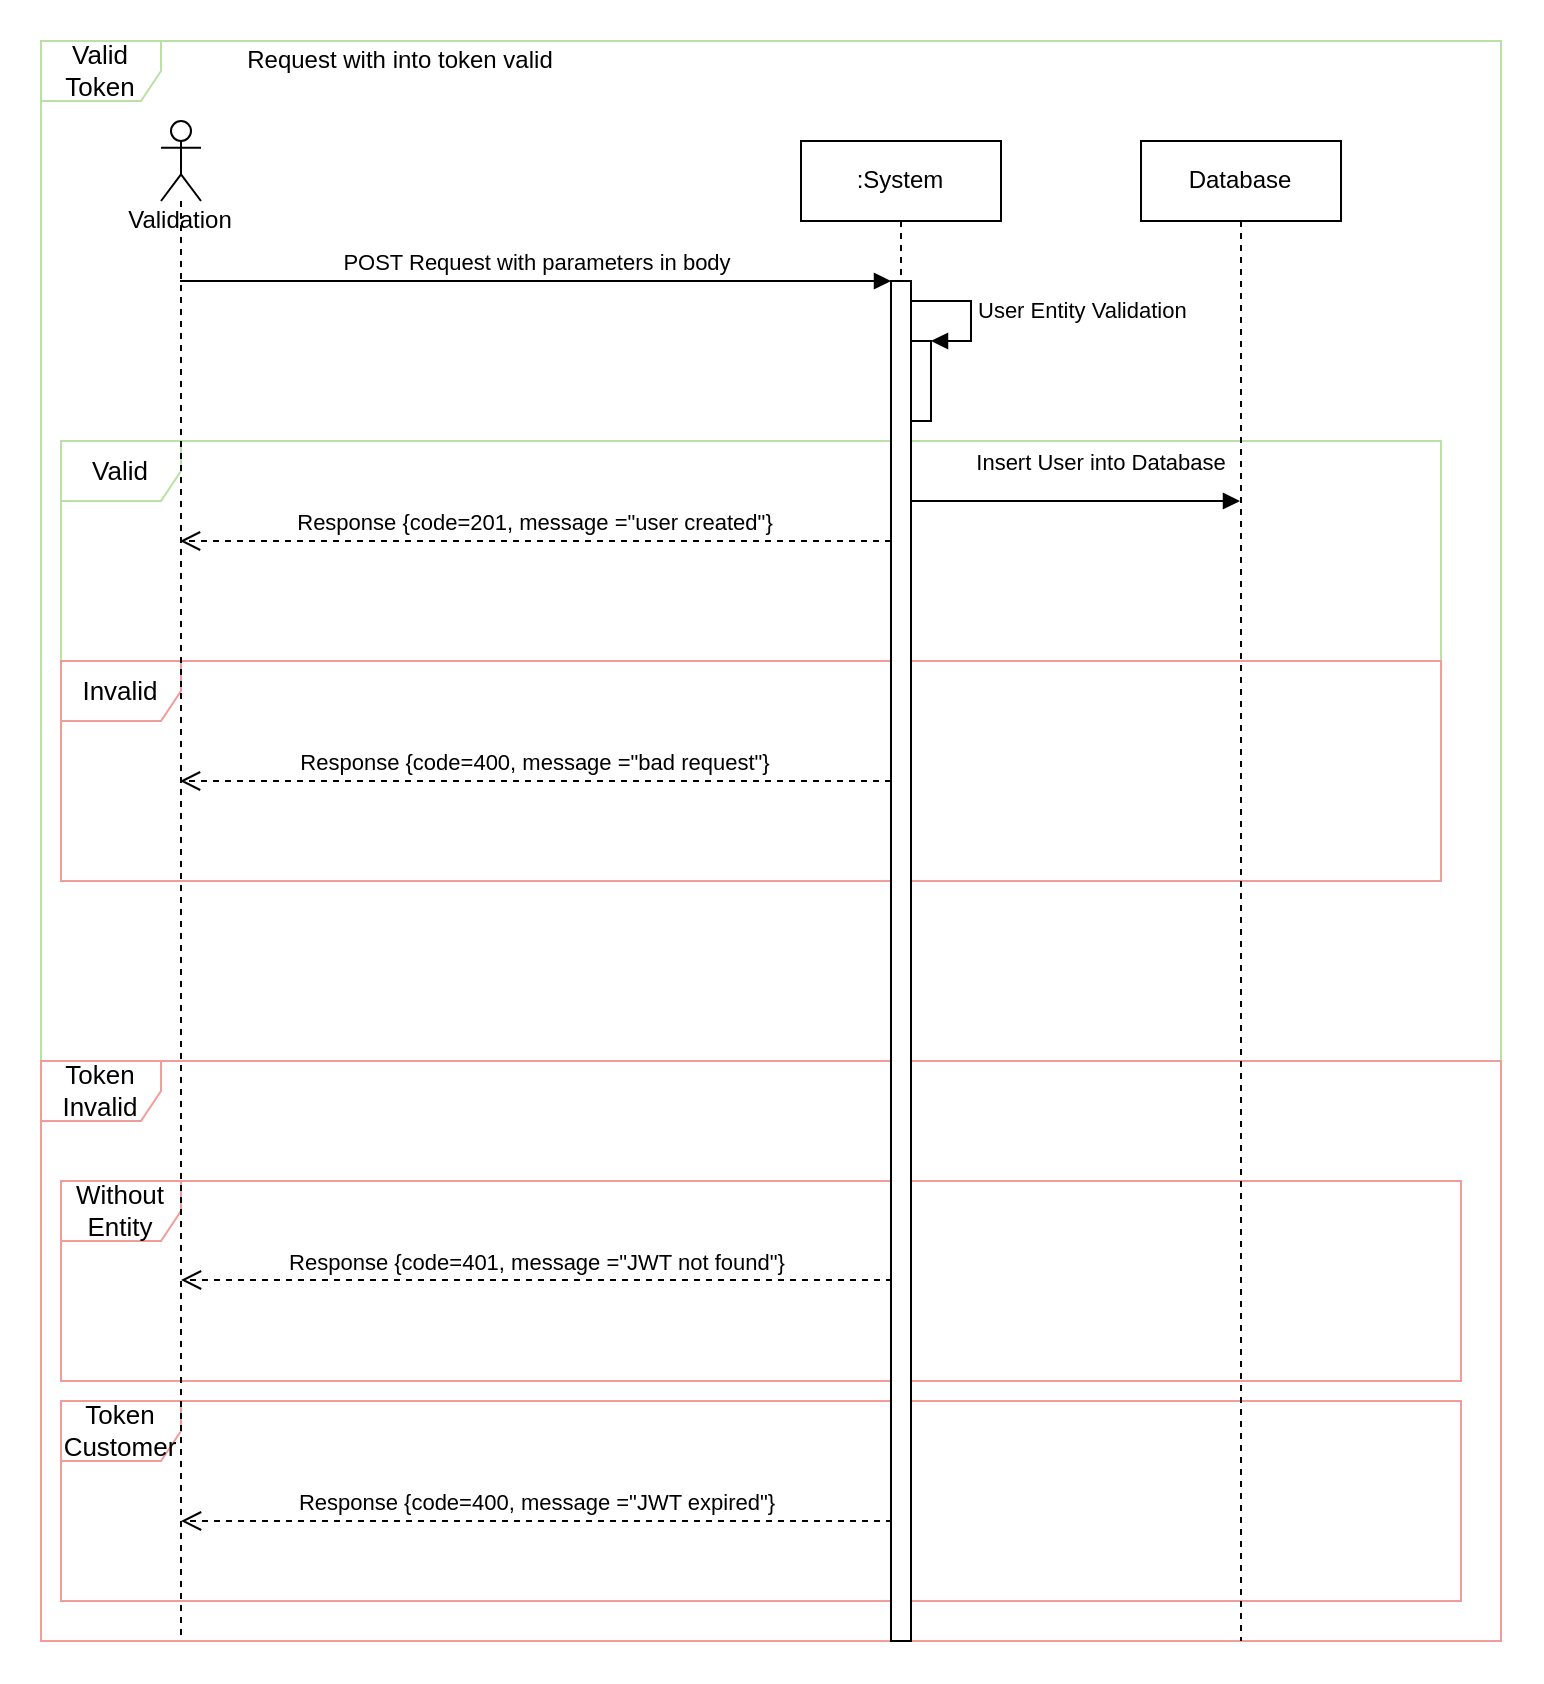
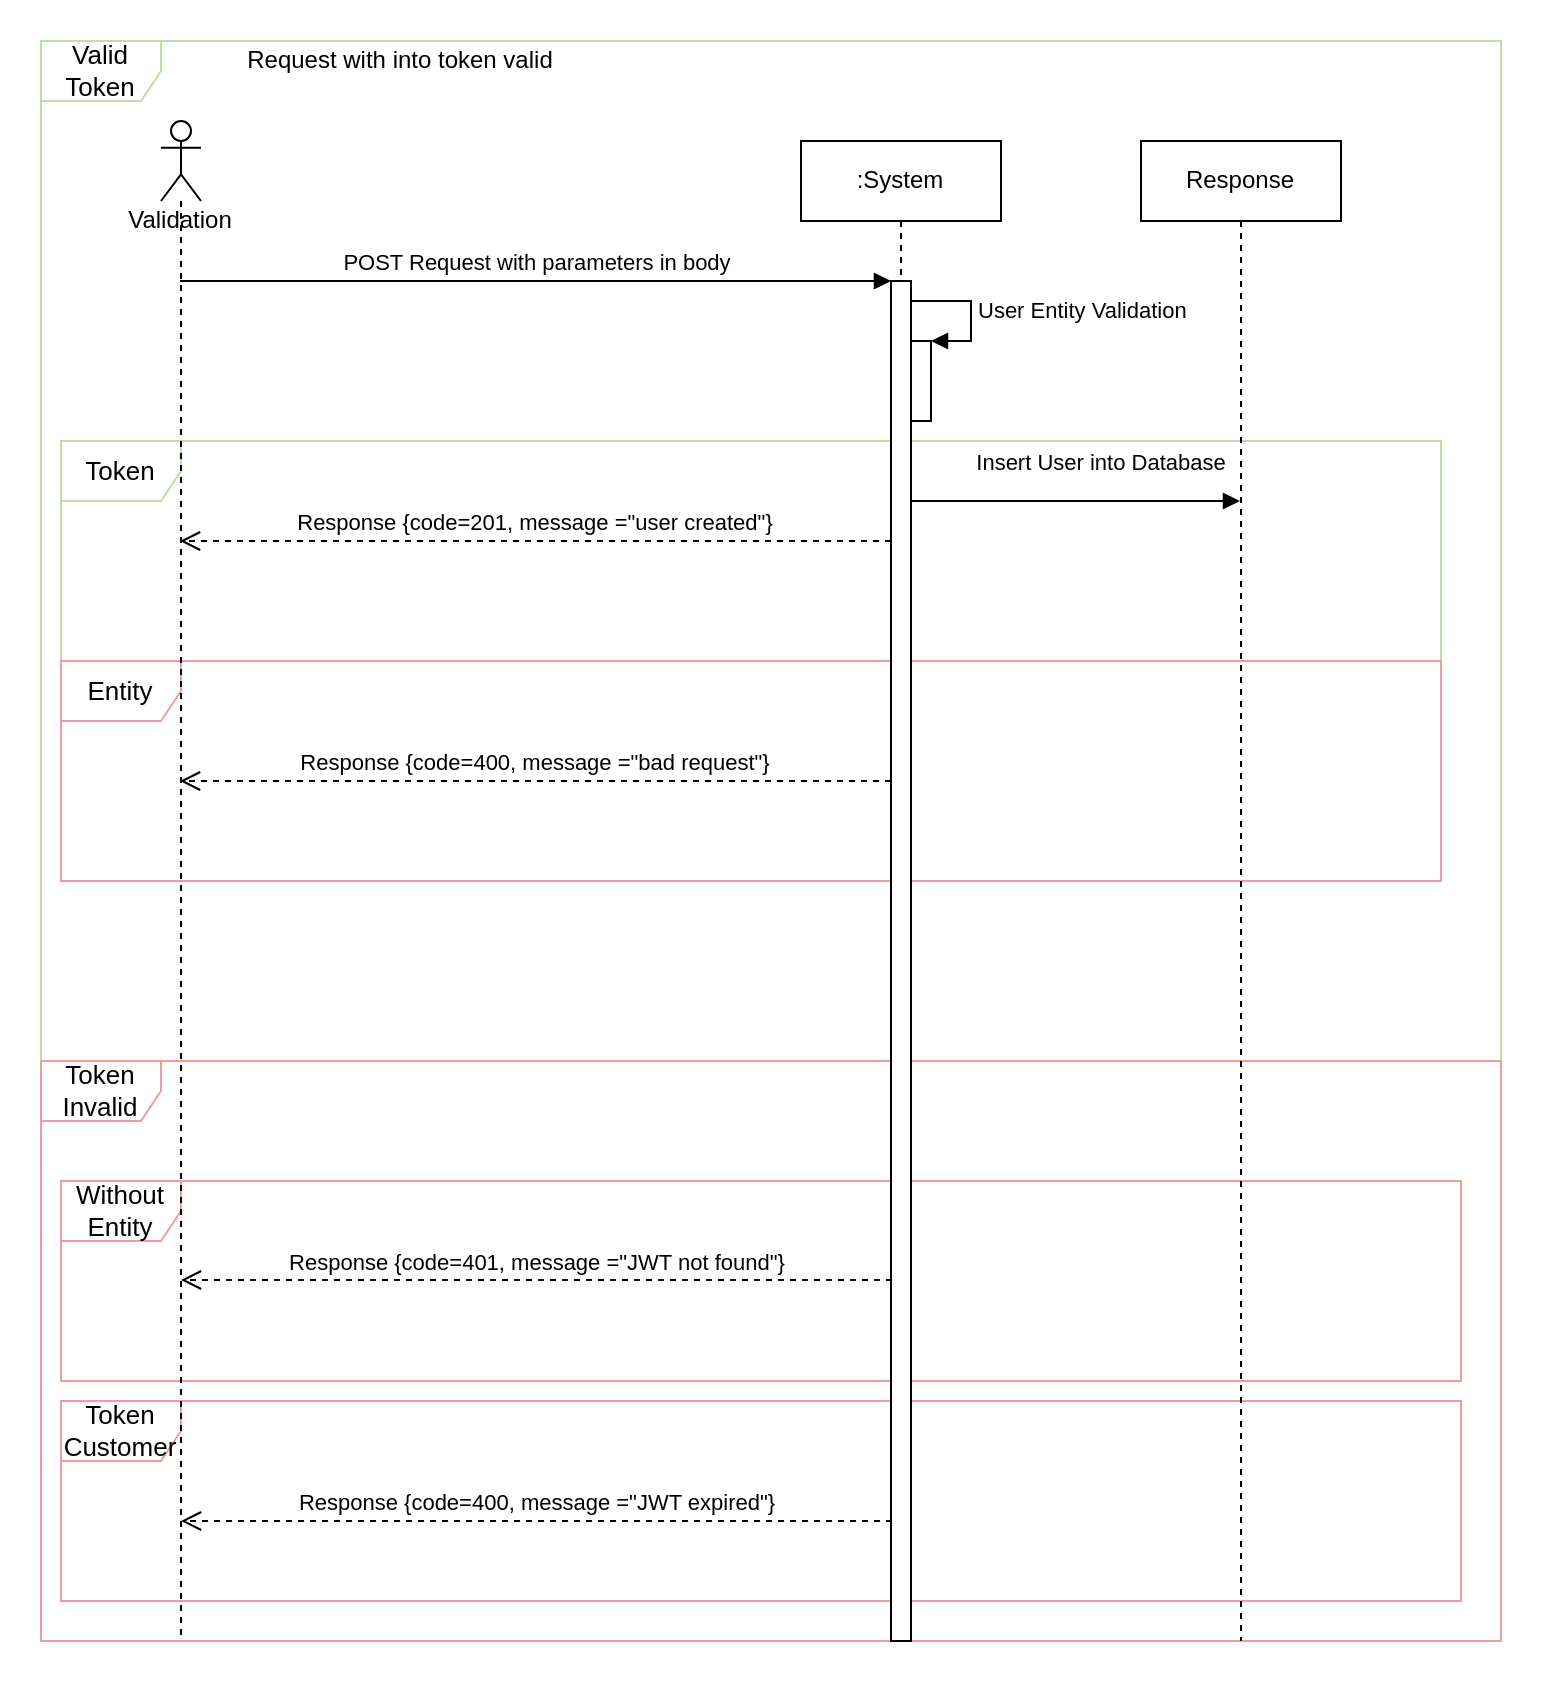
node "Database": label "Database" -> "Response"
node "Valid": label "Valid" -> "Token"
node "Invalid": label "Invalid" -> "Entity"
